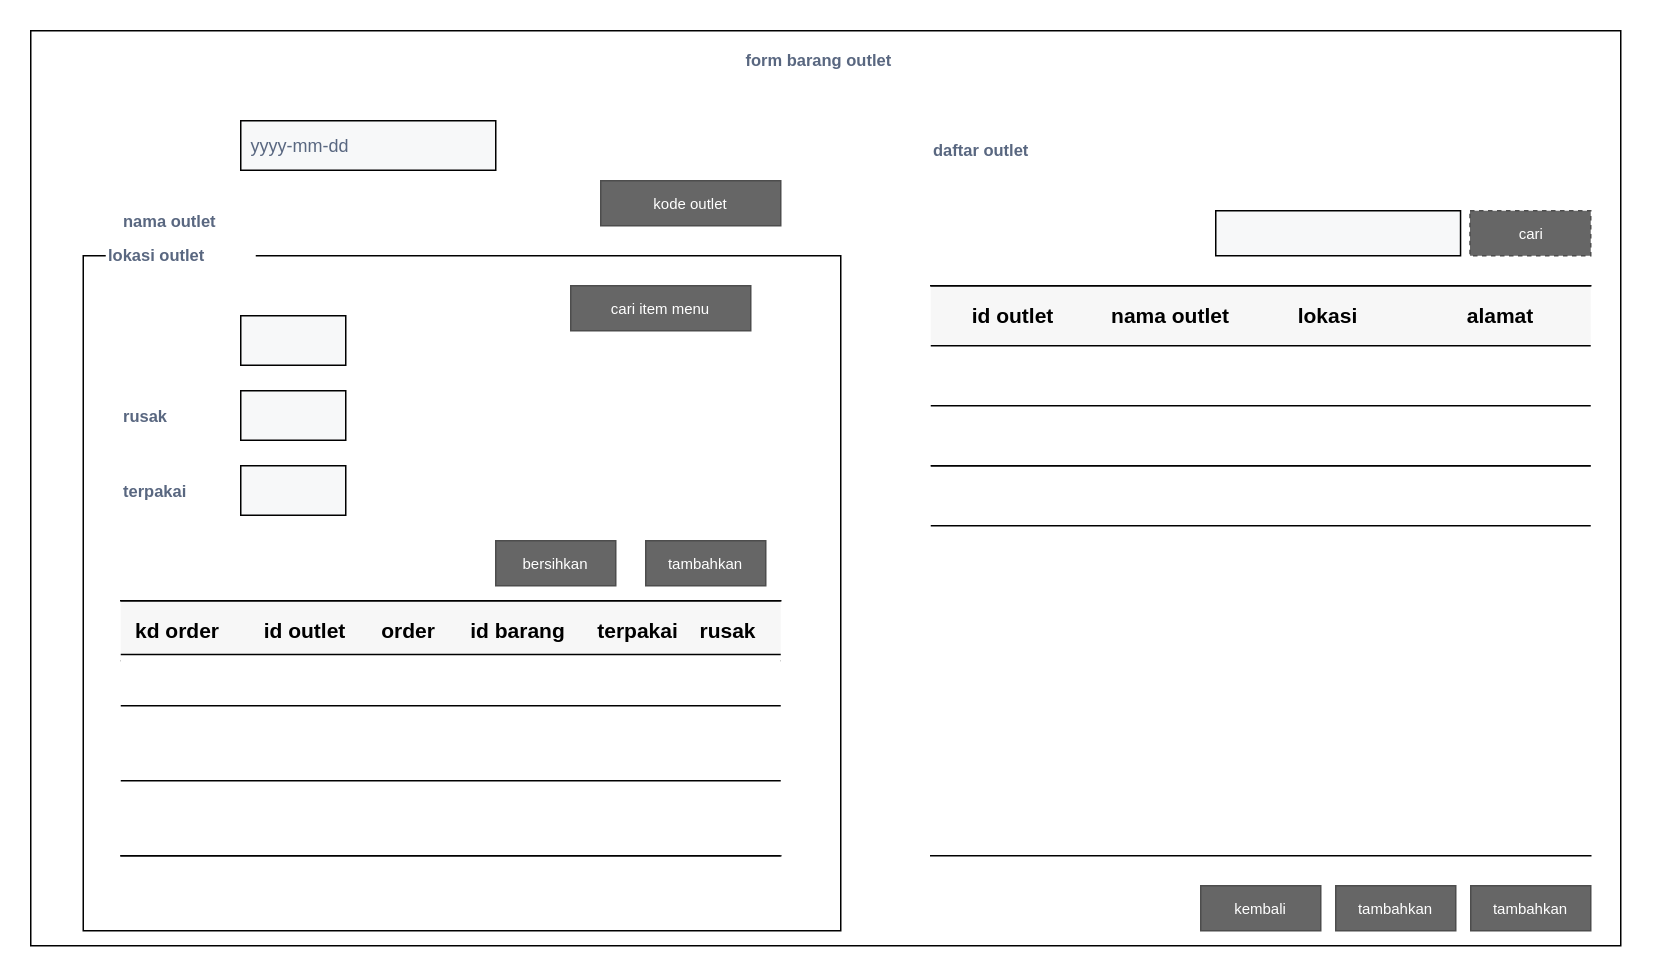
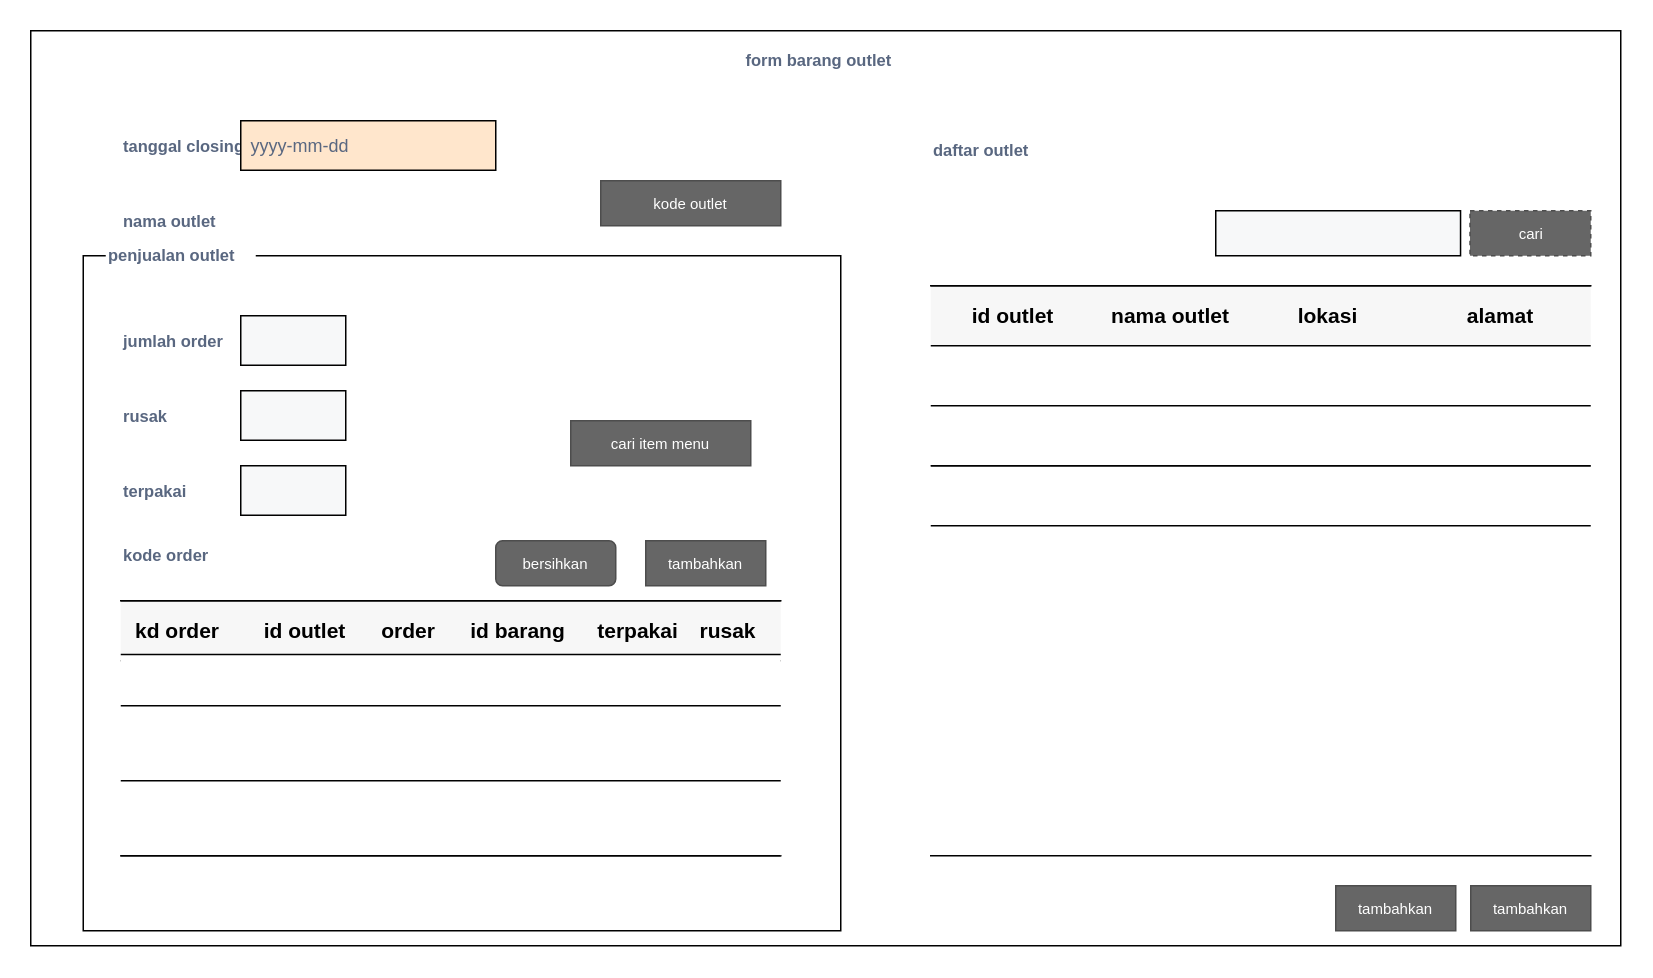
node "tanggal closing": added
node "yyyy-mm-dd": fillcolor #f7f8f9 -> #ffe6cc
node "lokasi outlet": label "lokasi outlet" -> "penjualan outlet"
node "cari item menu": moved (661, 308) -> (661, 443)
node "jumlah order": added
node "kode order": added
node "bersihkan": shape rectangle -> rounded rectangle
node "kembali": removed
